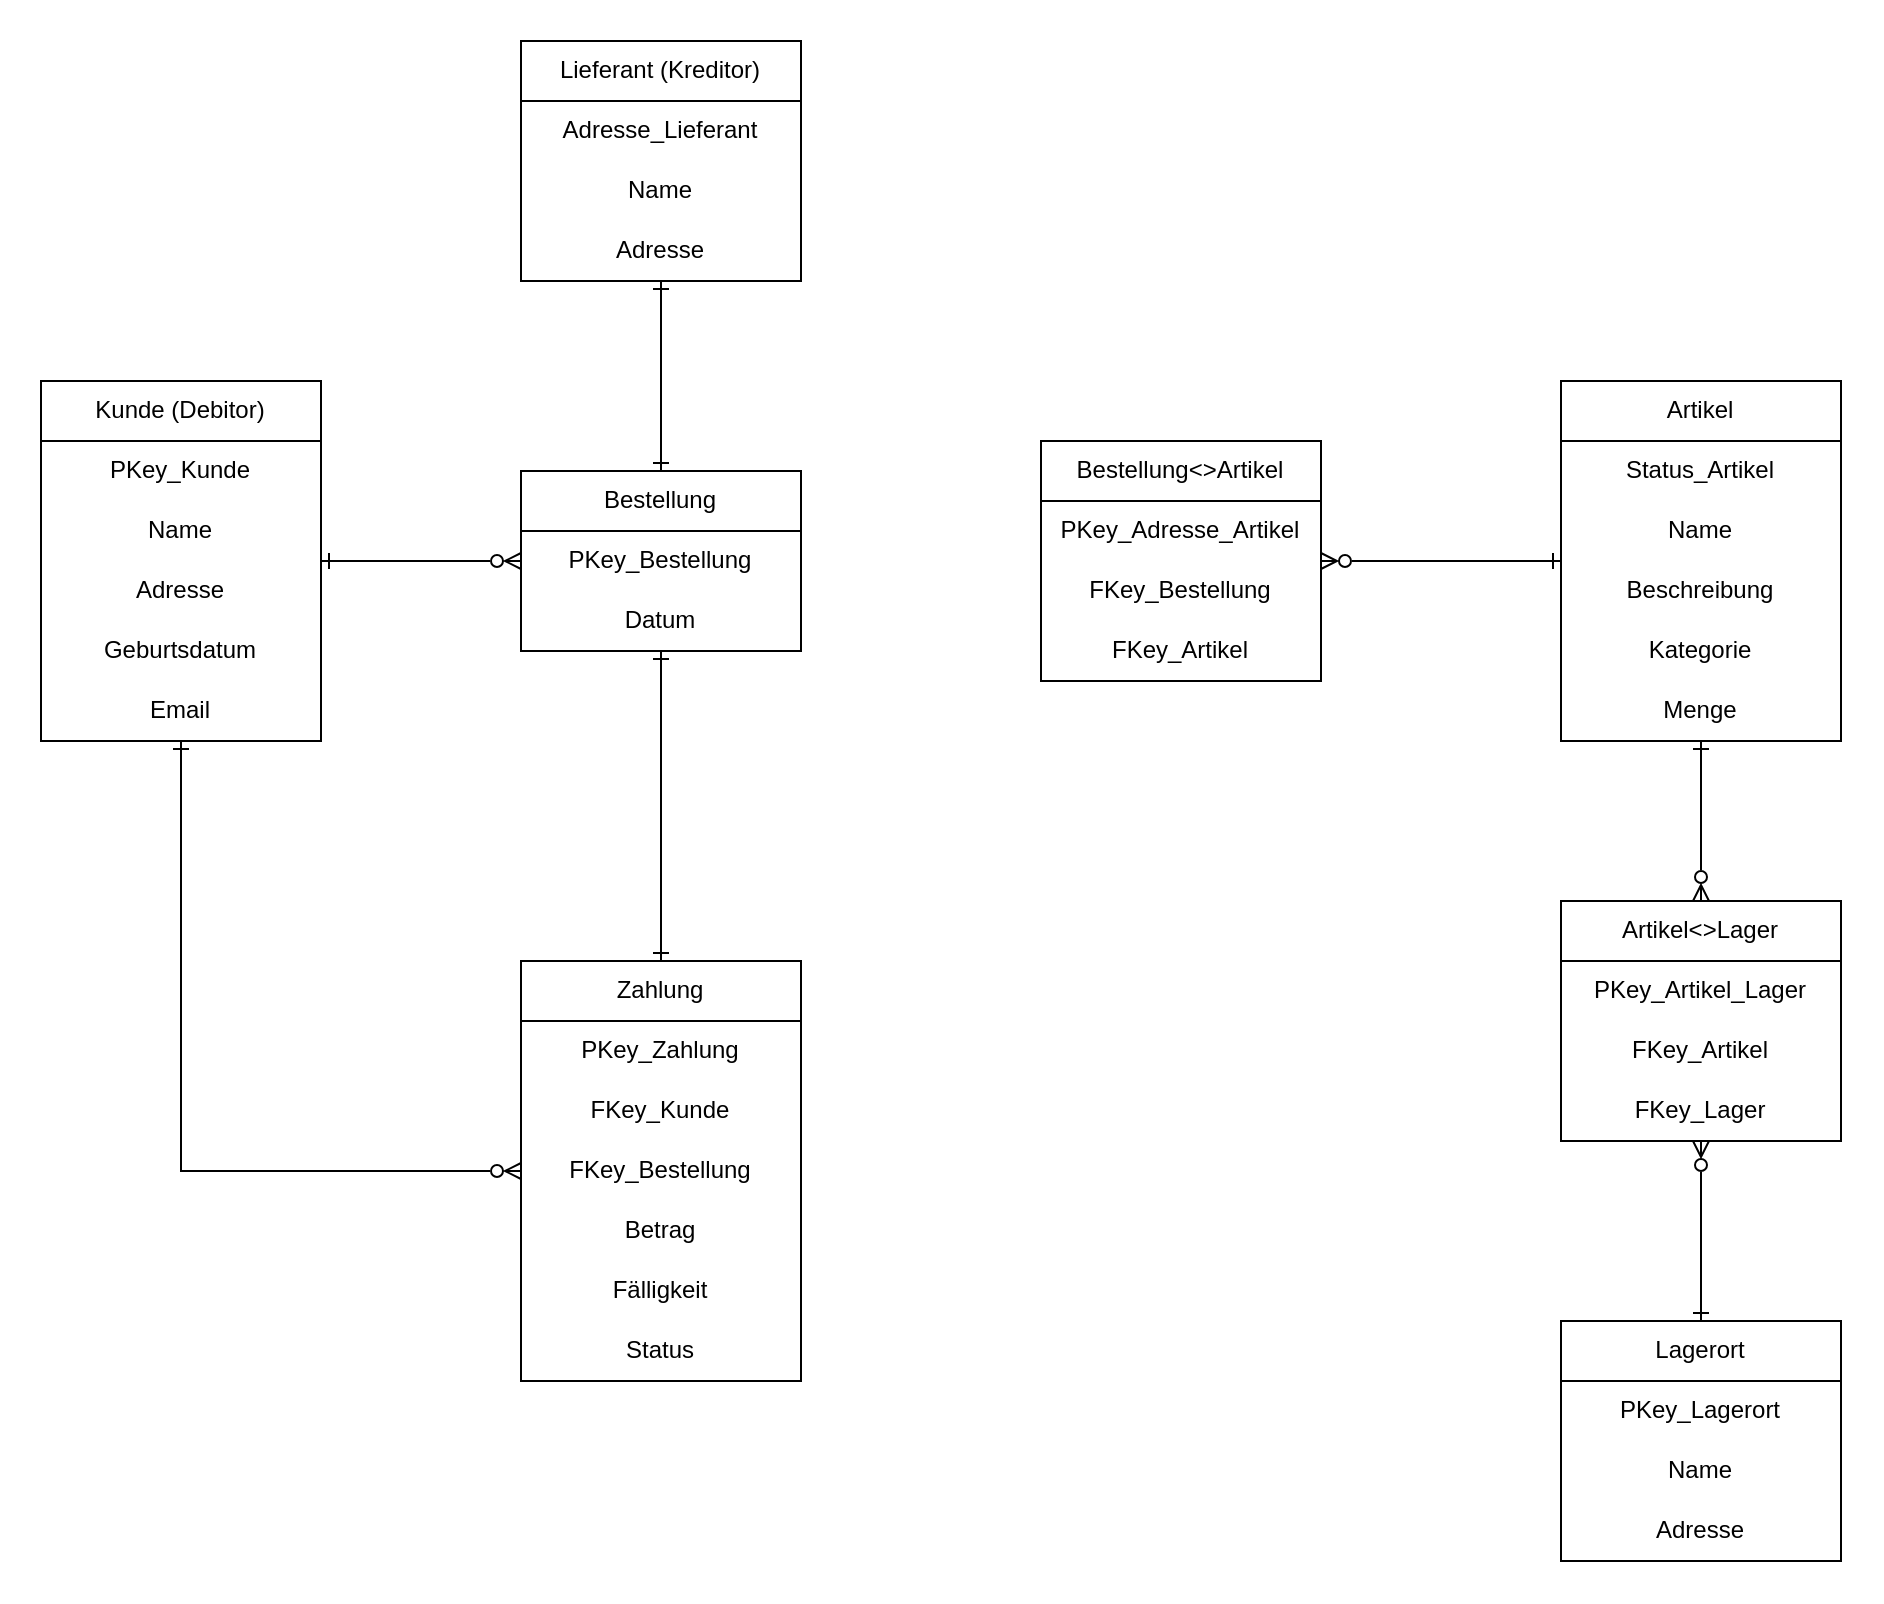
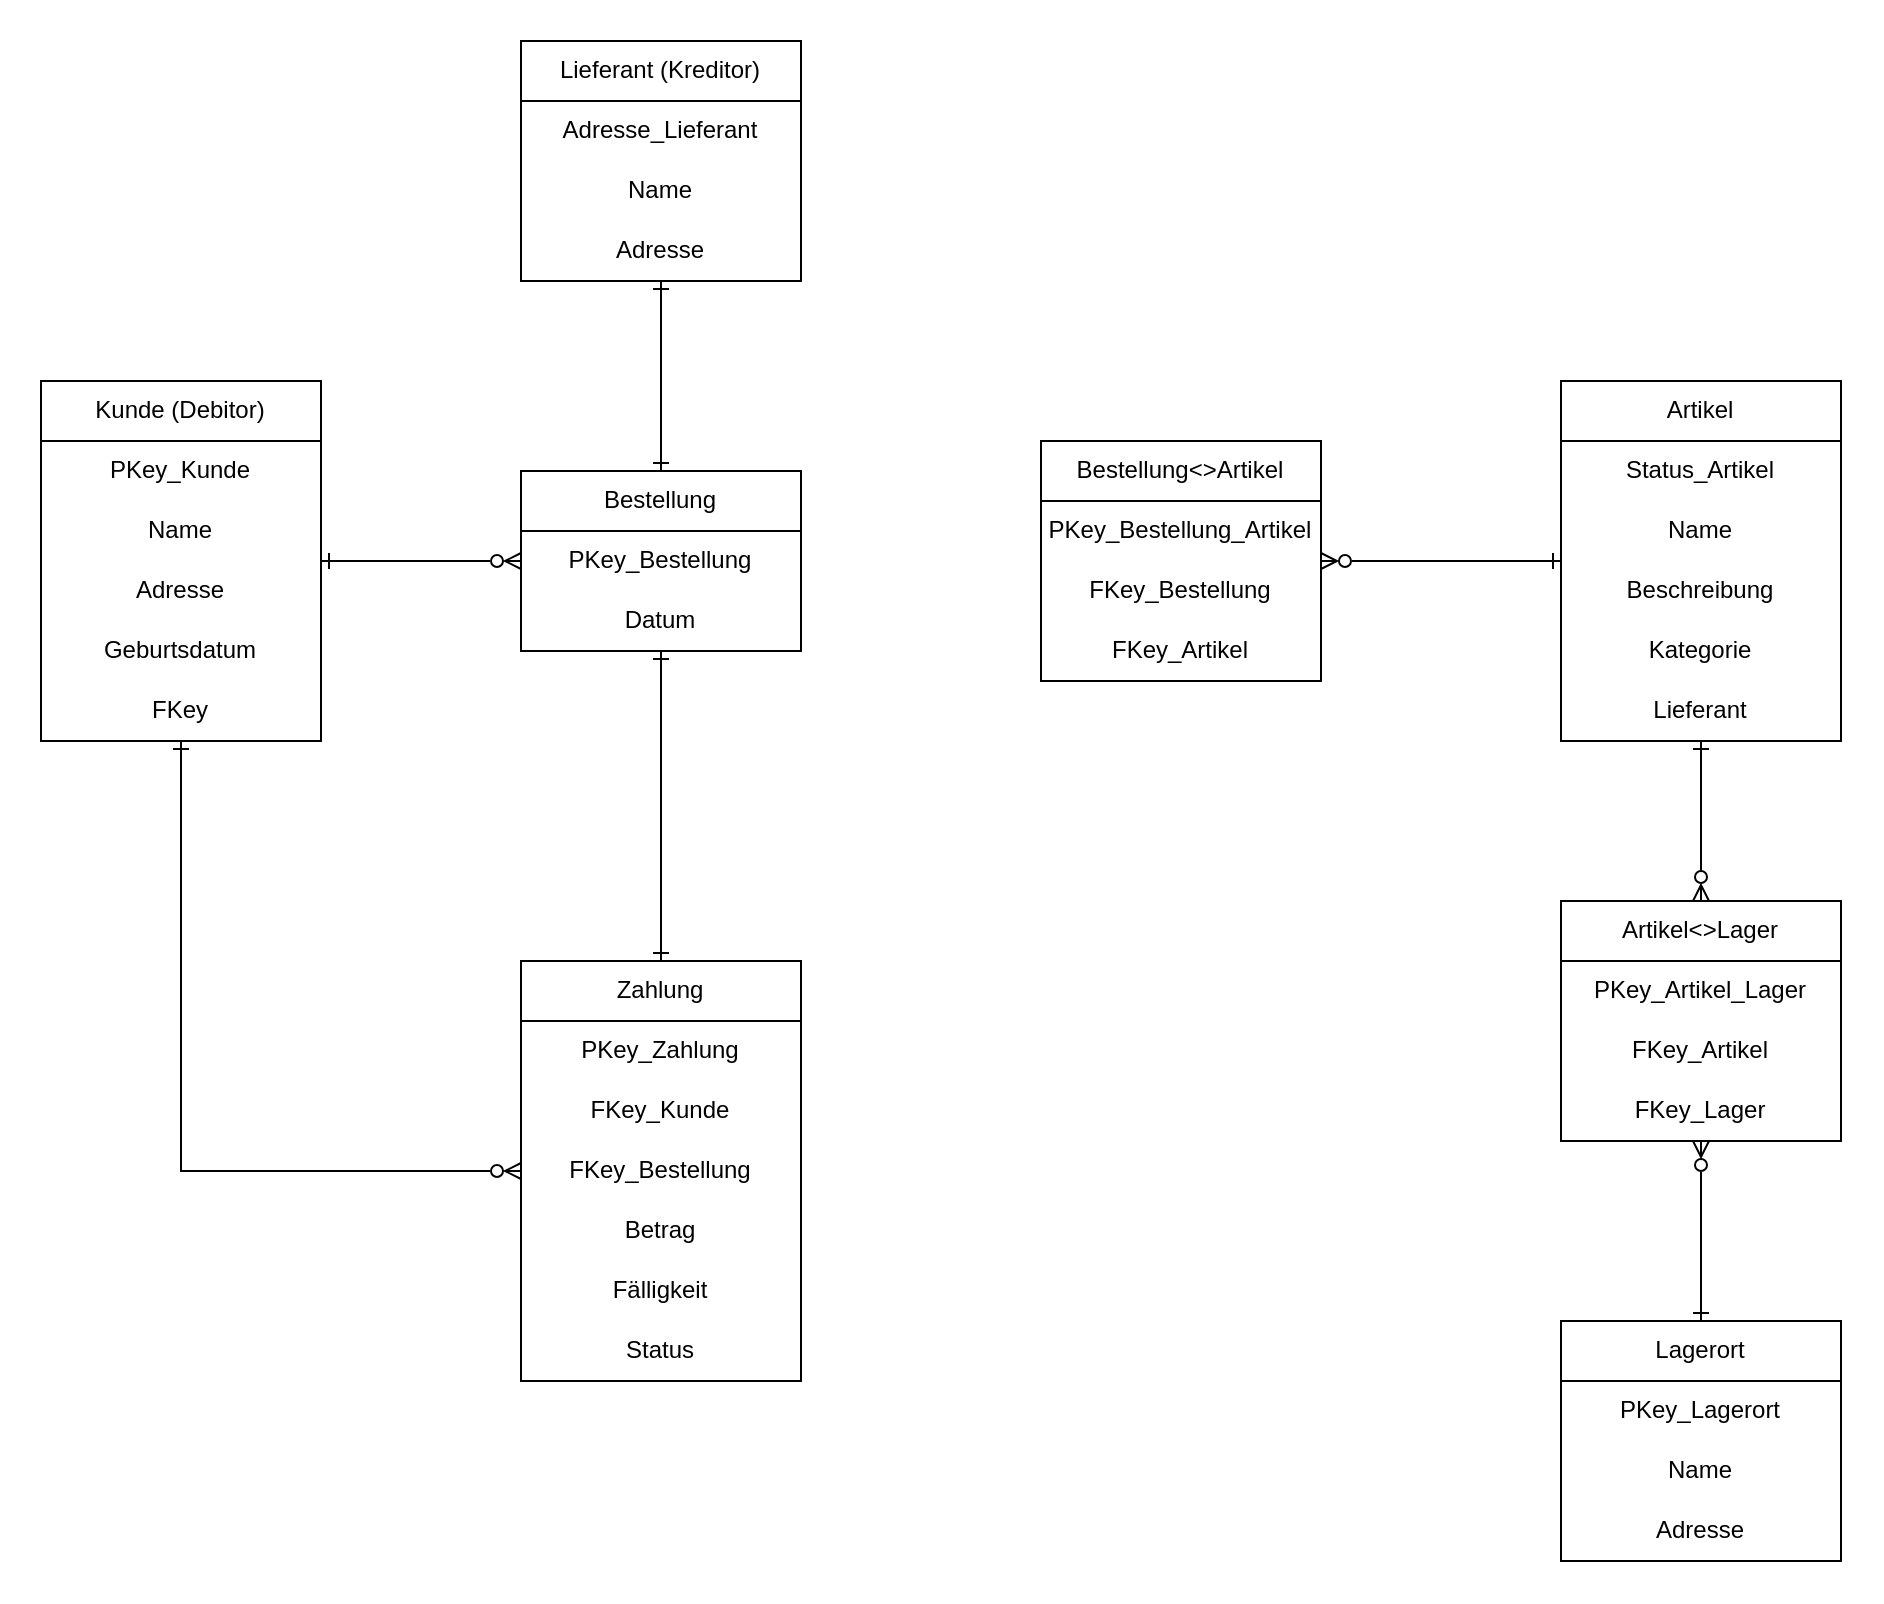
node "PKey_Adresse_Artikel": label "PKey_Adresse_Artikel" -> "PKey_Bestellung_Artikel"
node "Email": label "Email" -> "FKey"
node "Menge": label "Menge" -> "Lieferant"
